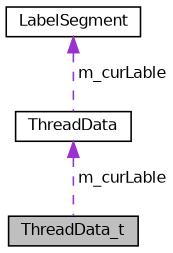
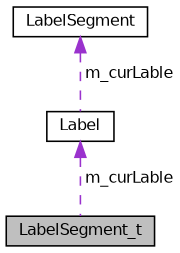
node "ThreadData": label "ThreadData" -> "Label"
node "ThreadData_t": label "ThreadData_t" -> "LabelSegment_t"
